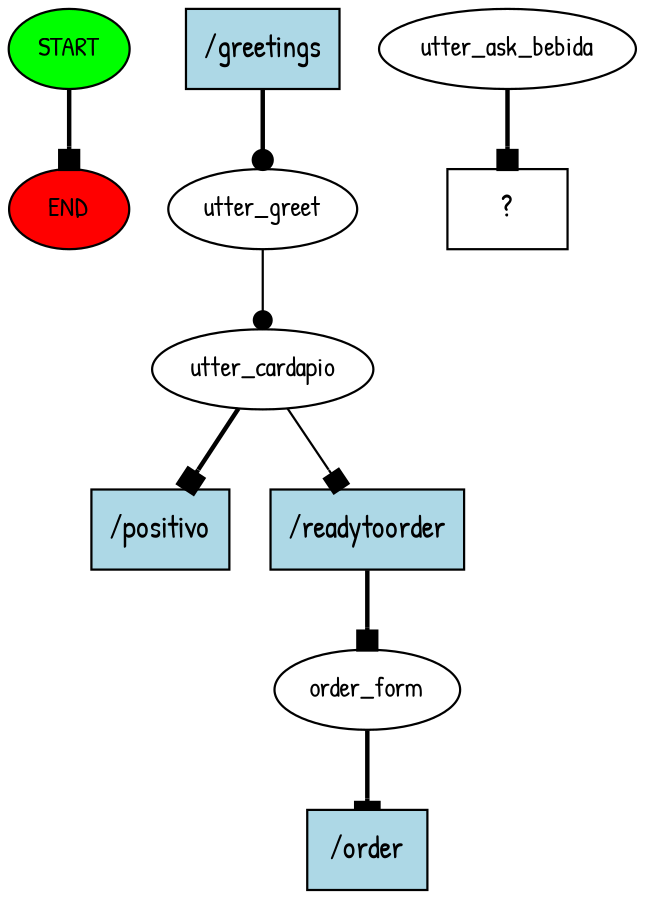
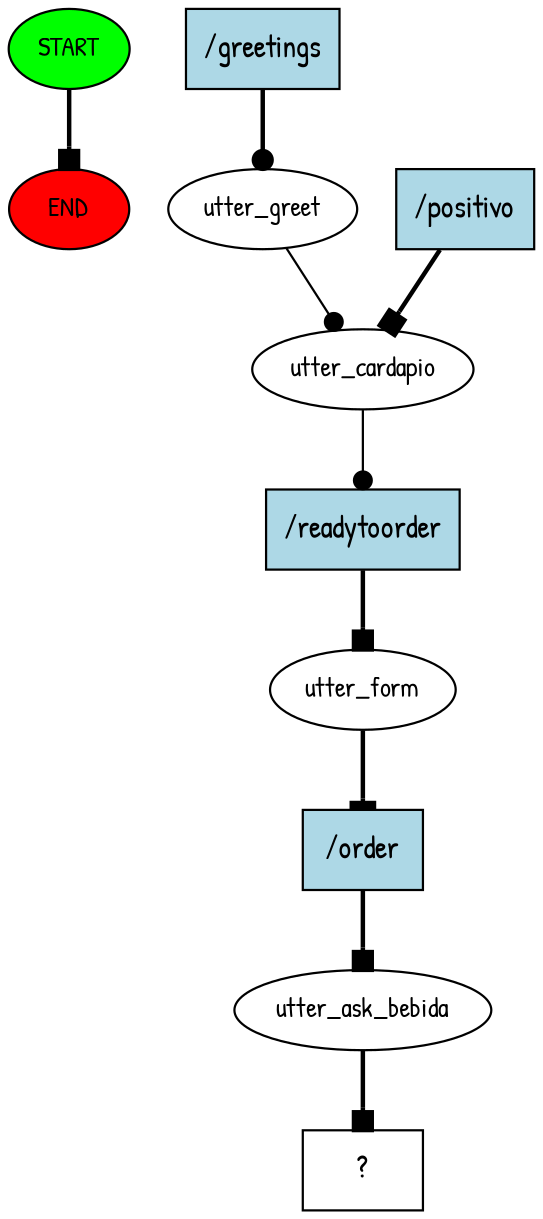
edge "utter_cardapio" -> "/positivo": reversed
edge "utter_cardapio" -> "/readytoorder": arrowhead box -> dot
node "order_form": label "order_form" -> "utter_form"
edge "/order" -> "utter_ask_bebida": added
